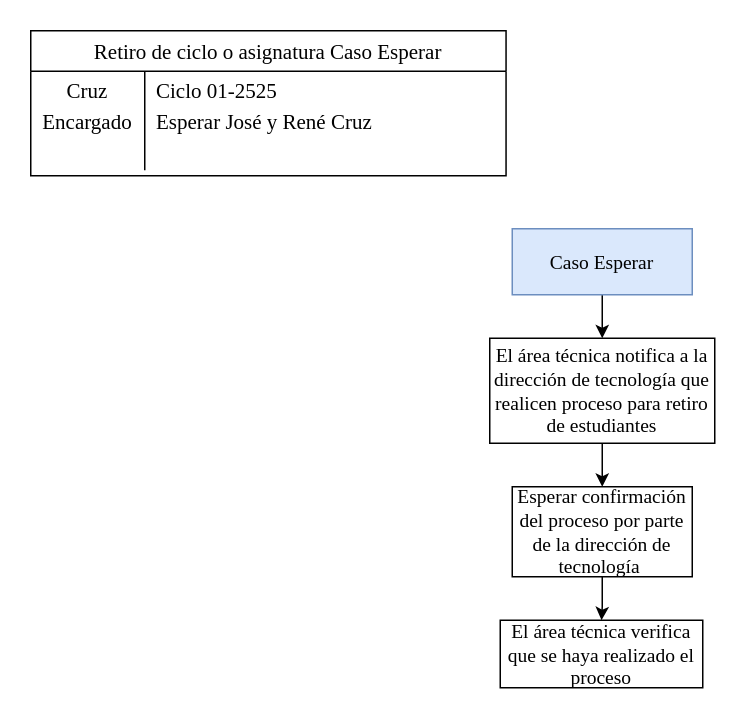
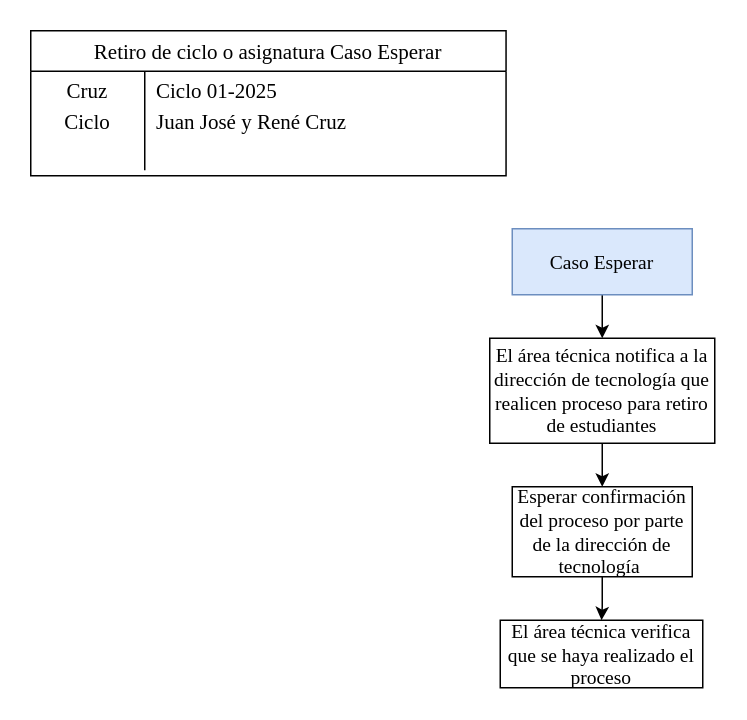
node "Ciclo 01-2525": label "Ciclo 01-2525" -> "Ciclo 01-2025"
node "Encargado": label "Encargado" -> "Ciclo"
node "Esperar José y René Cruz": label "Esperar José y René Cruz" -> "Juan José y René Cruz"
